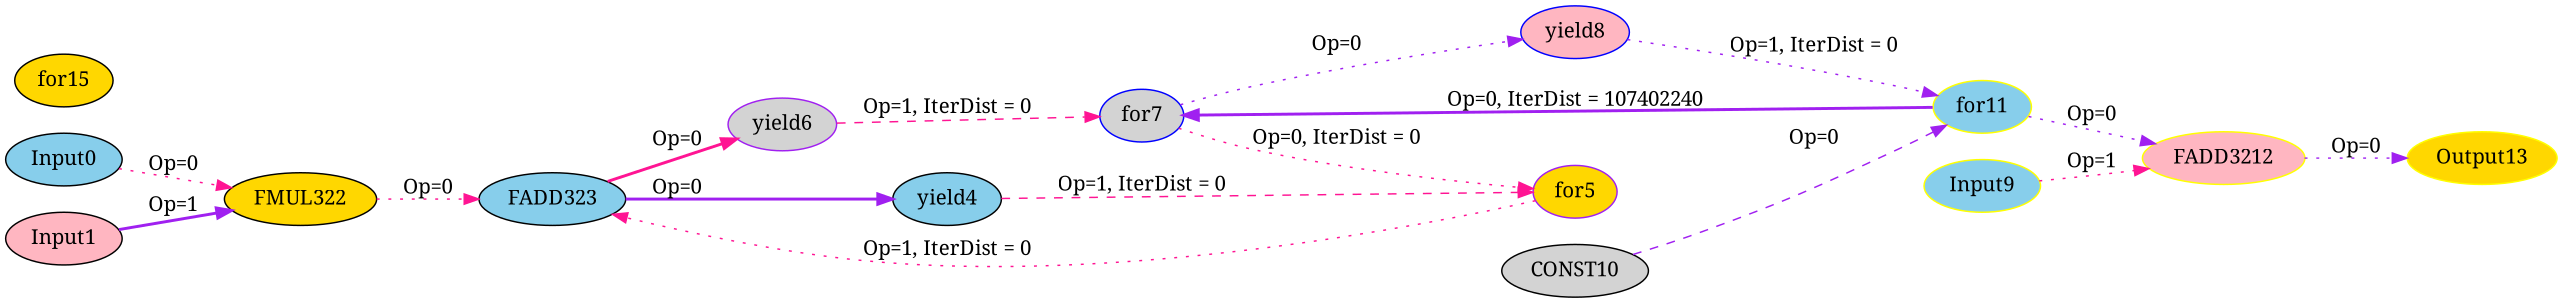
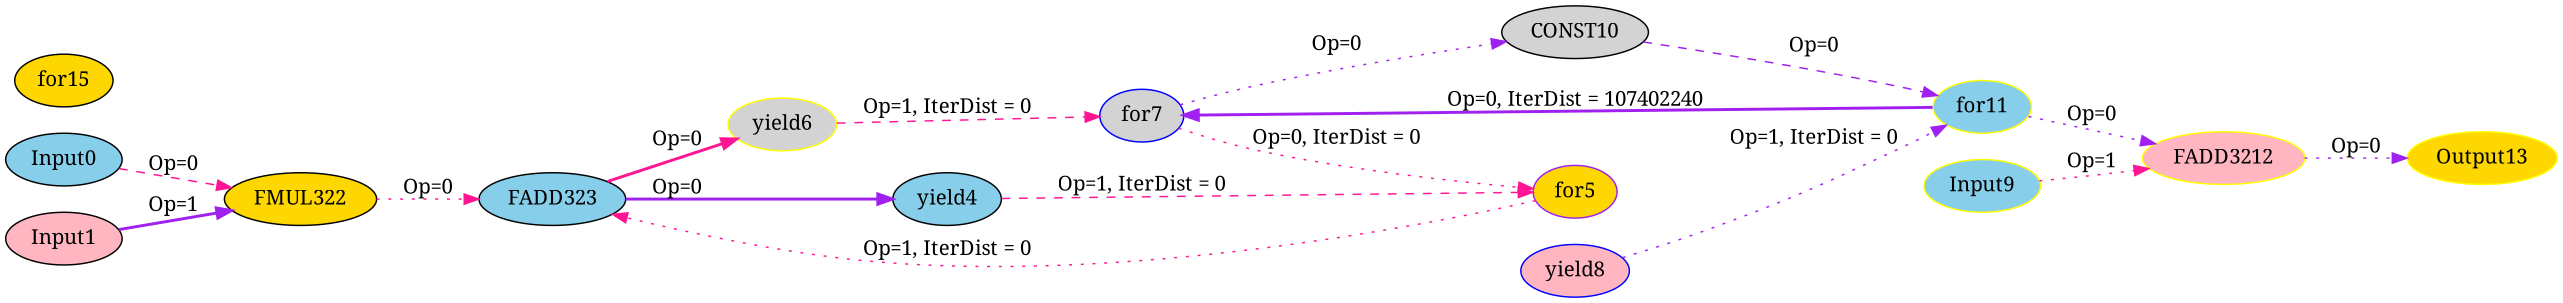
edge "for7" -> "yield8": now "for7" -> "CONST10"
node "yield6": color purple -> yellow
edge "Input0" -> "FMUL322": style dotted -> dashed
